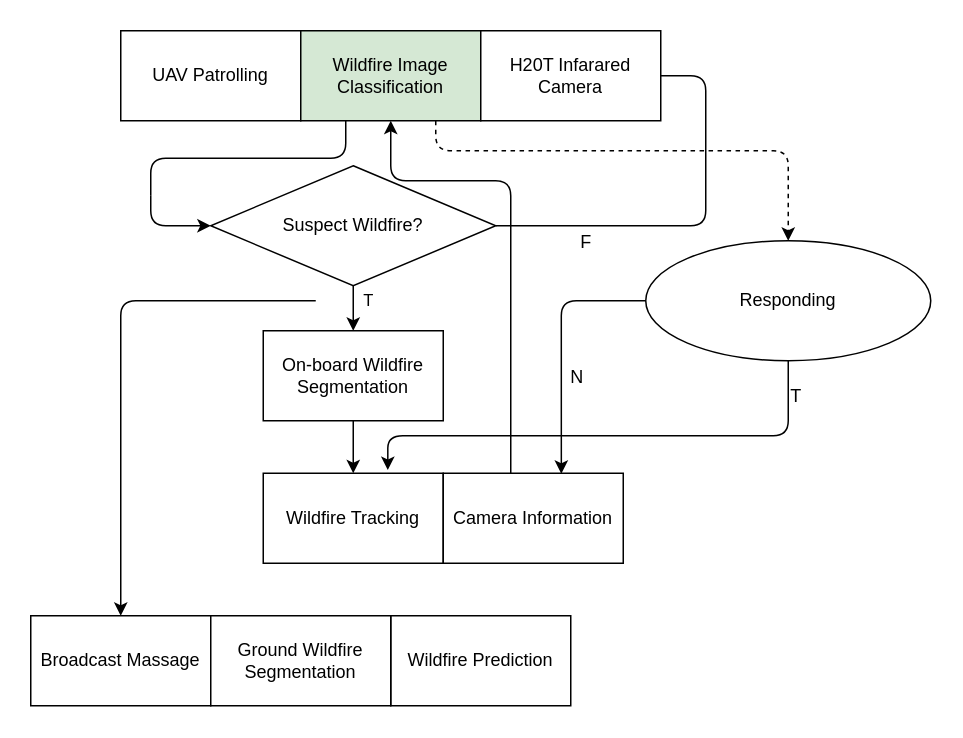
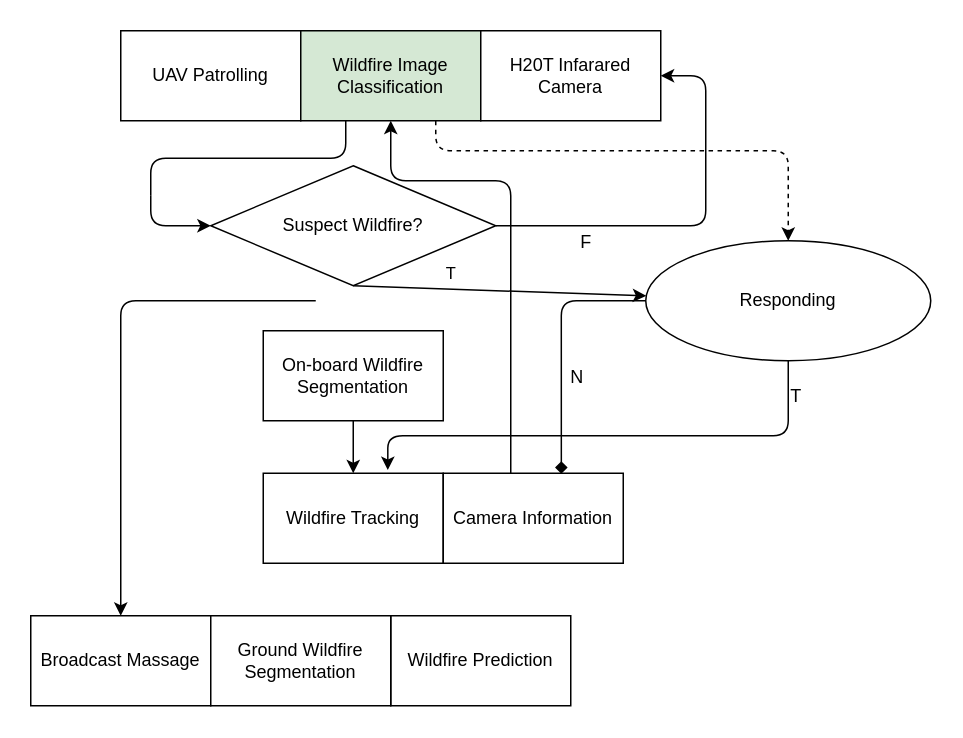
edge "H20T Infarared Camera" -- "Suspect Wildfire?": arrowhead none -> classic
edge "Suspect Wildfire?" -> "On-board Wildfire Segmentation": now "Suspect Wildfire?" -> "Responding"
edge "Responding" -> "Camera Information": arrowhead classic -> diamond
